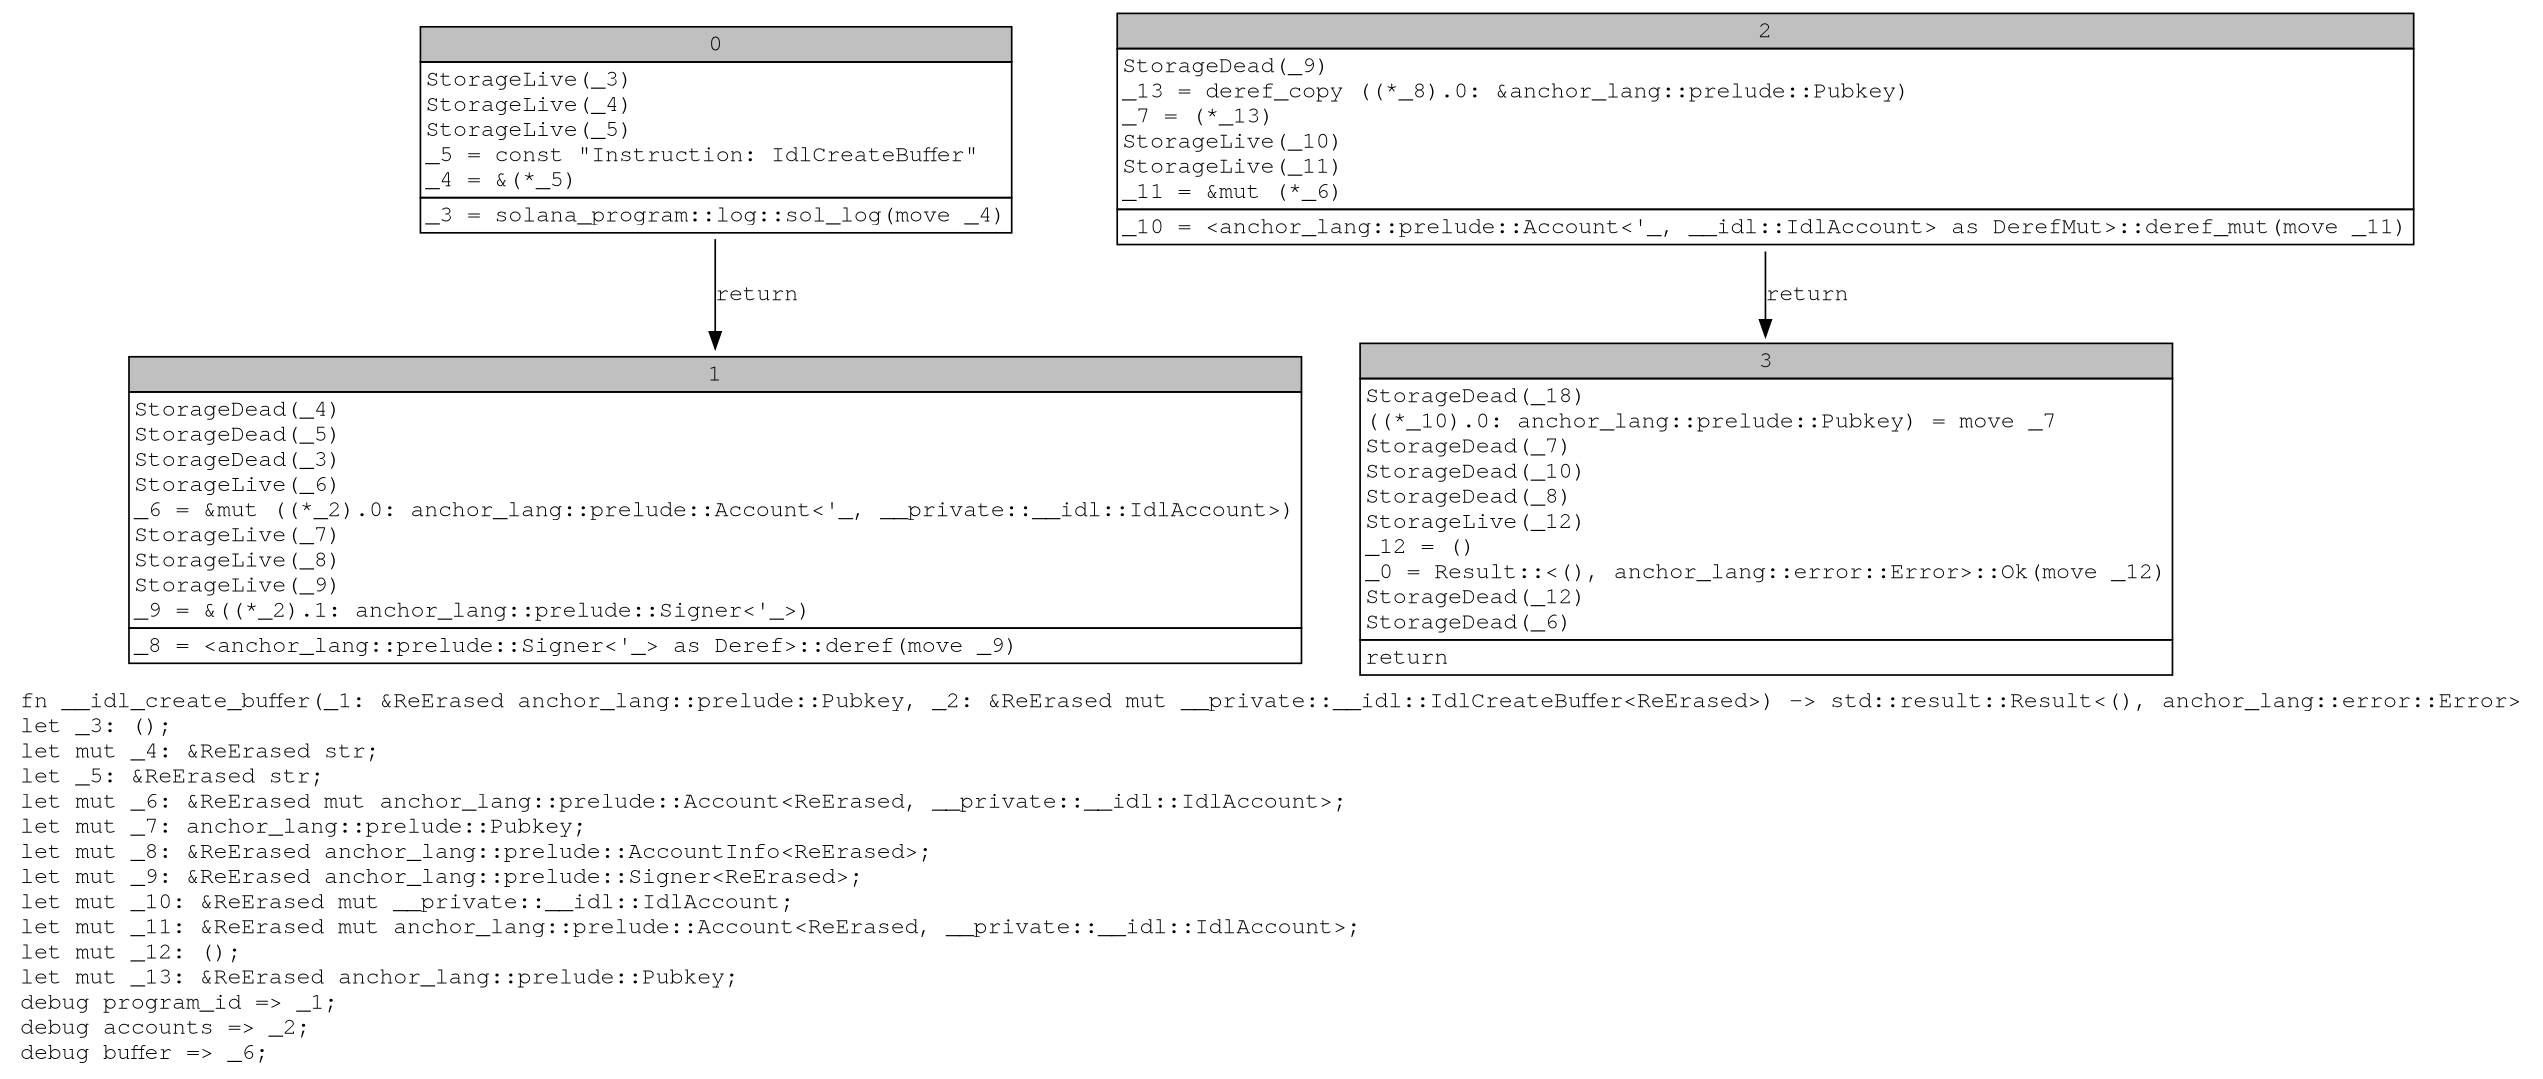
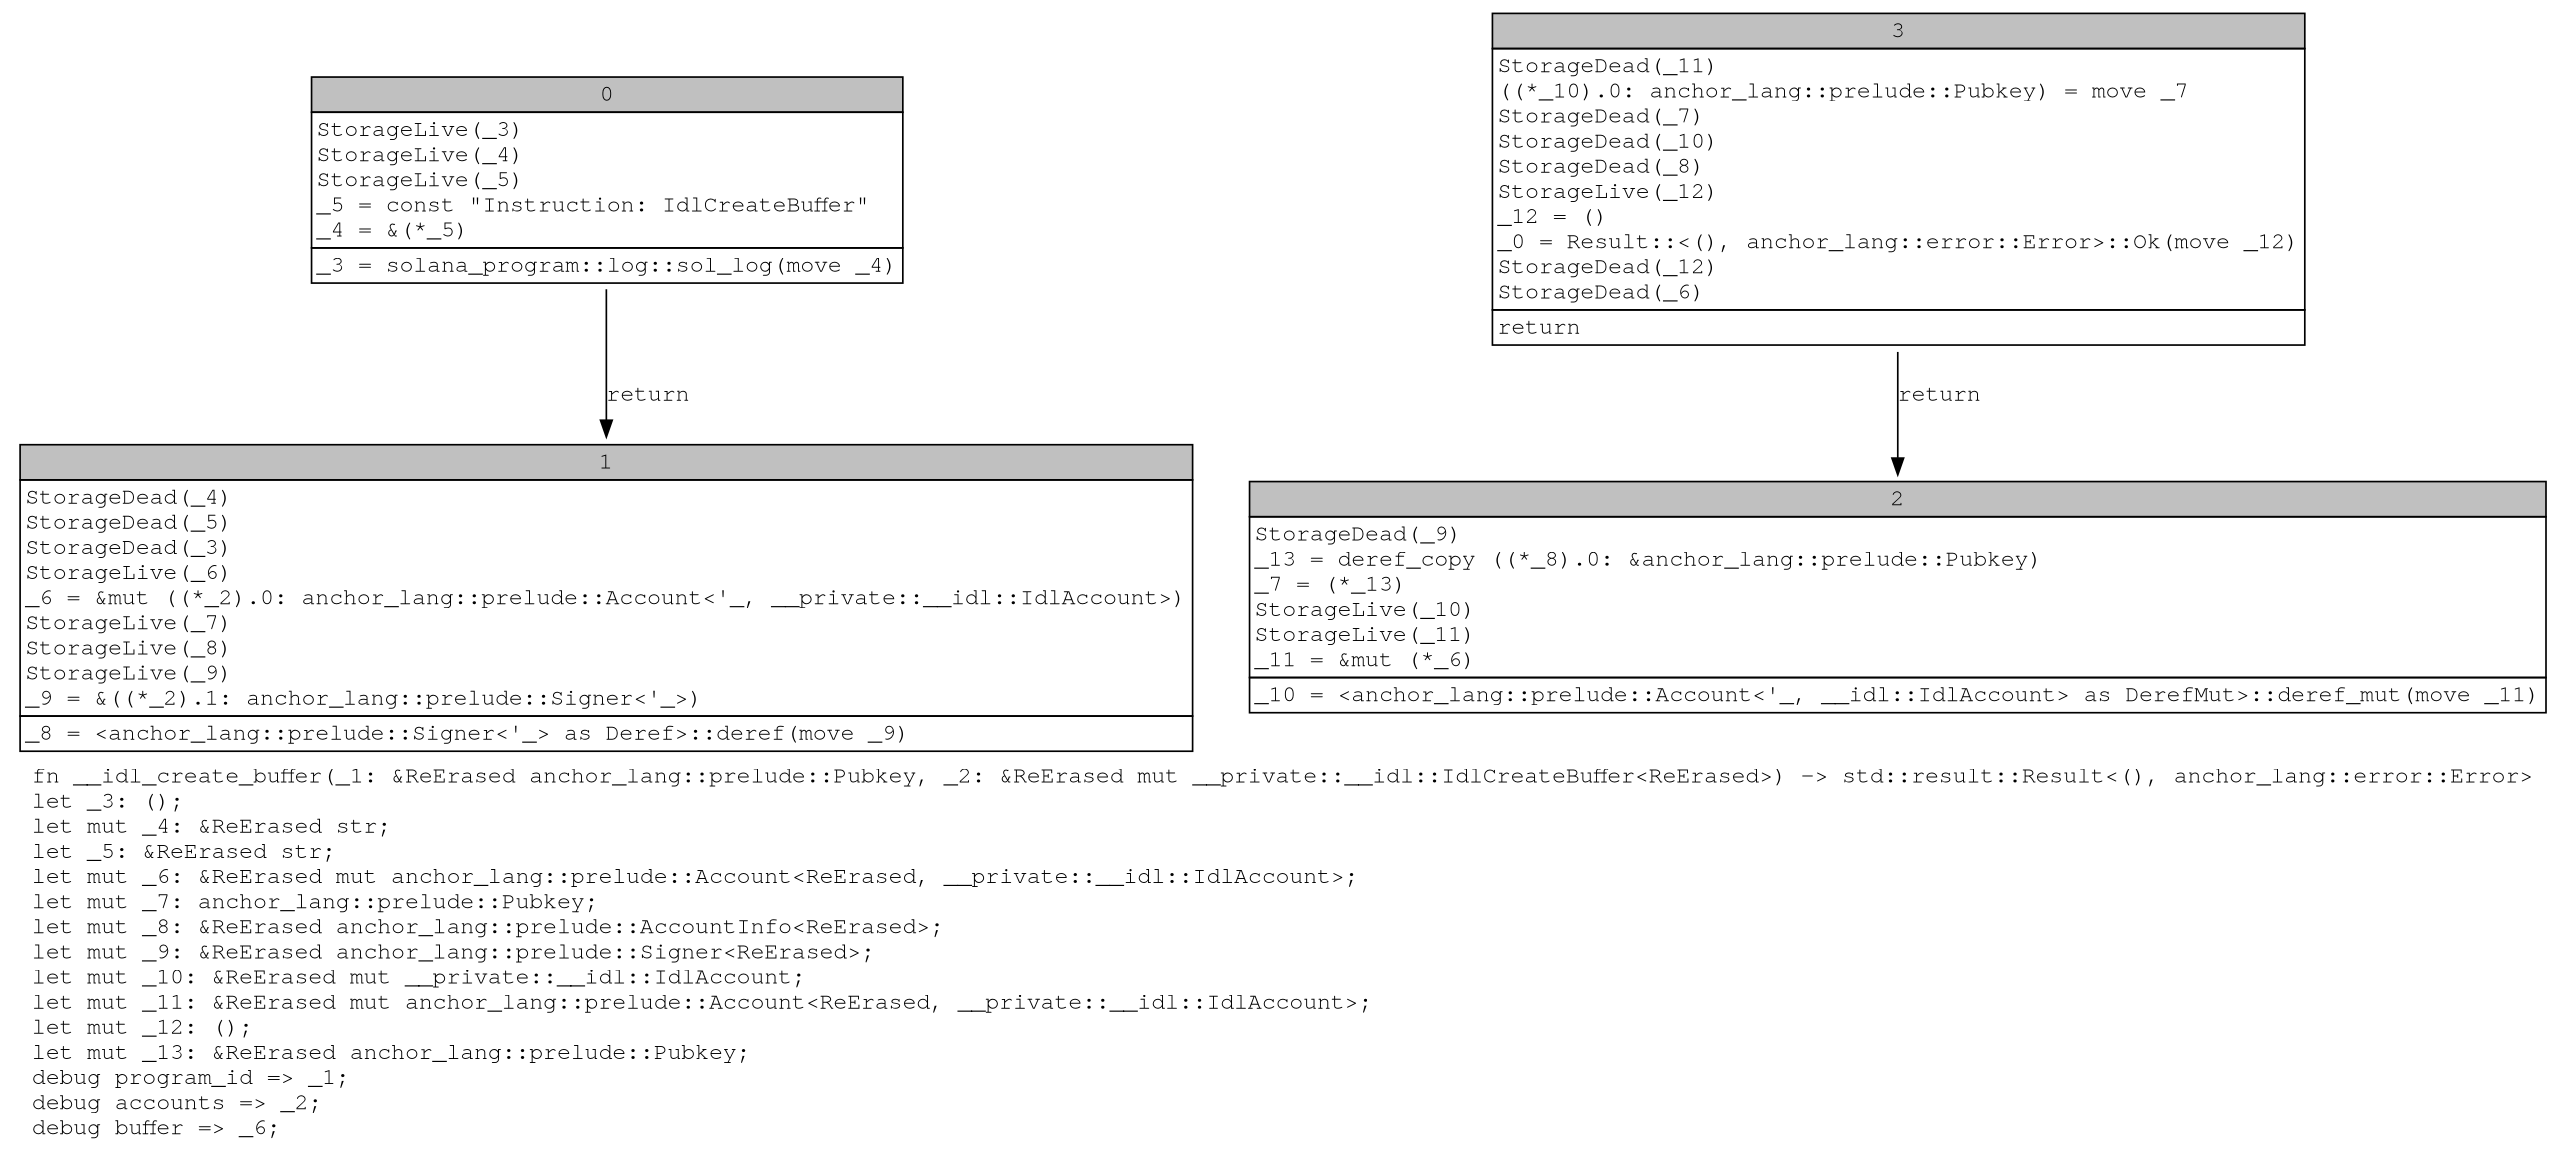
edge "2" -> "3": reversed
node "3": text "StorageDead(_18)" -> "StorageDead(_11)"
